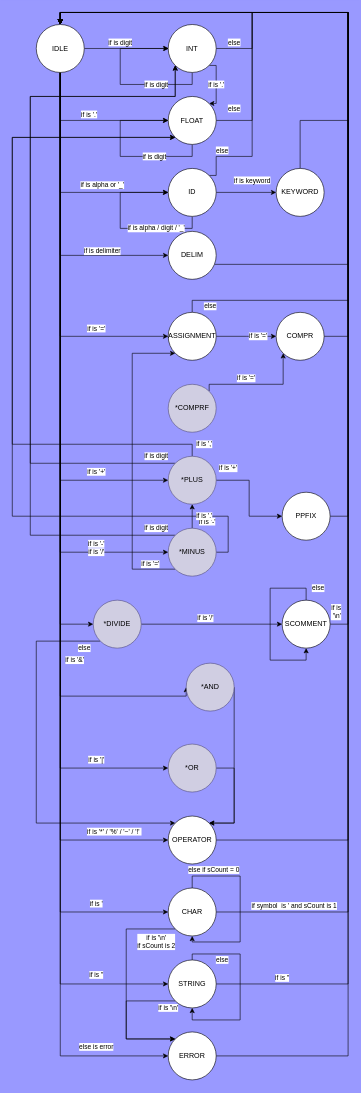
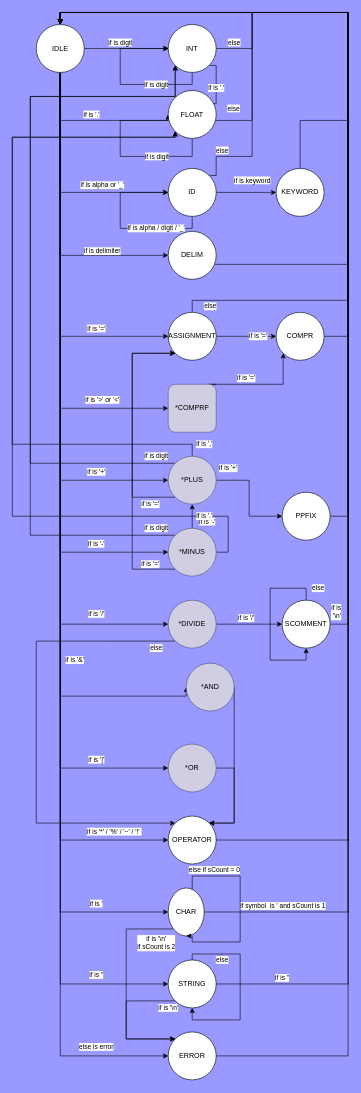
node "FLOAT": moved (192, 120) -> (192, 114)
edge "IDLE" -> "*COMPRF": added, label "if is '>' or '<'"
node "*COMPRF": shape ellipse -> rounded rectangle
edge "*PLUS" -> "ASSIGNMENT": added, label "if is '='"
node "*DIVIDE": moved (117, 624) -> (192, 624)
node "CHAR": size 48x48 -> 36x48
